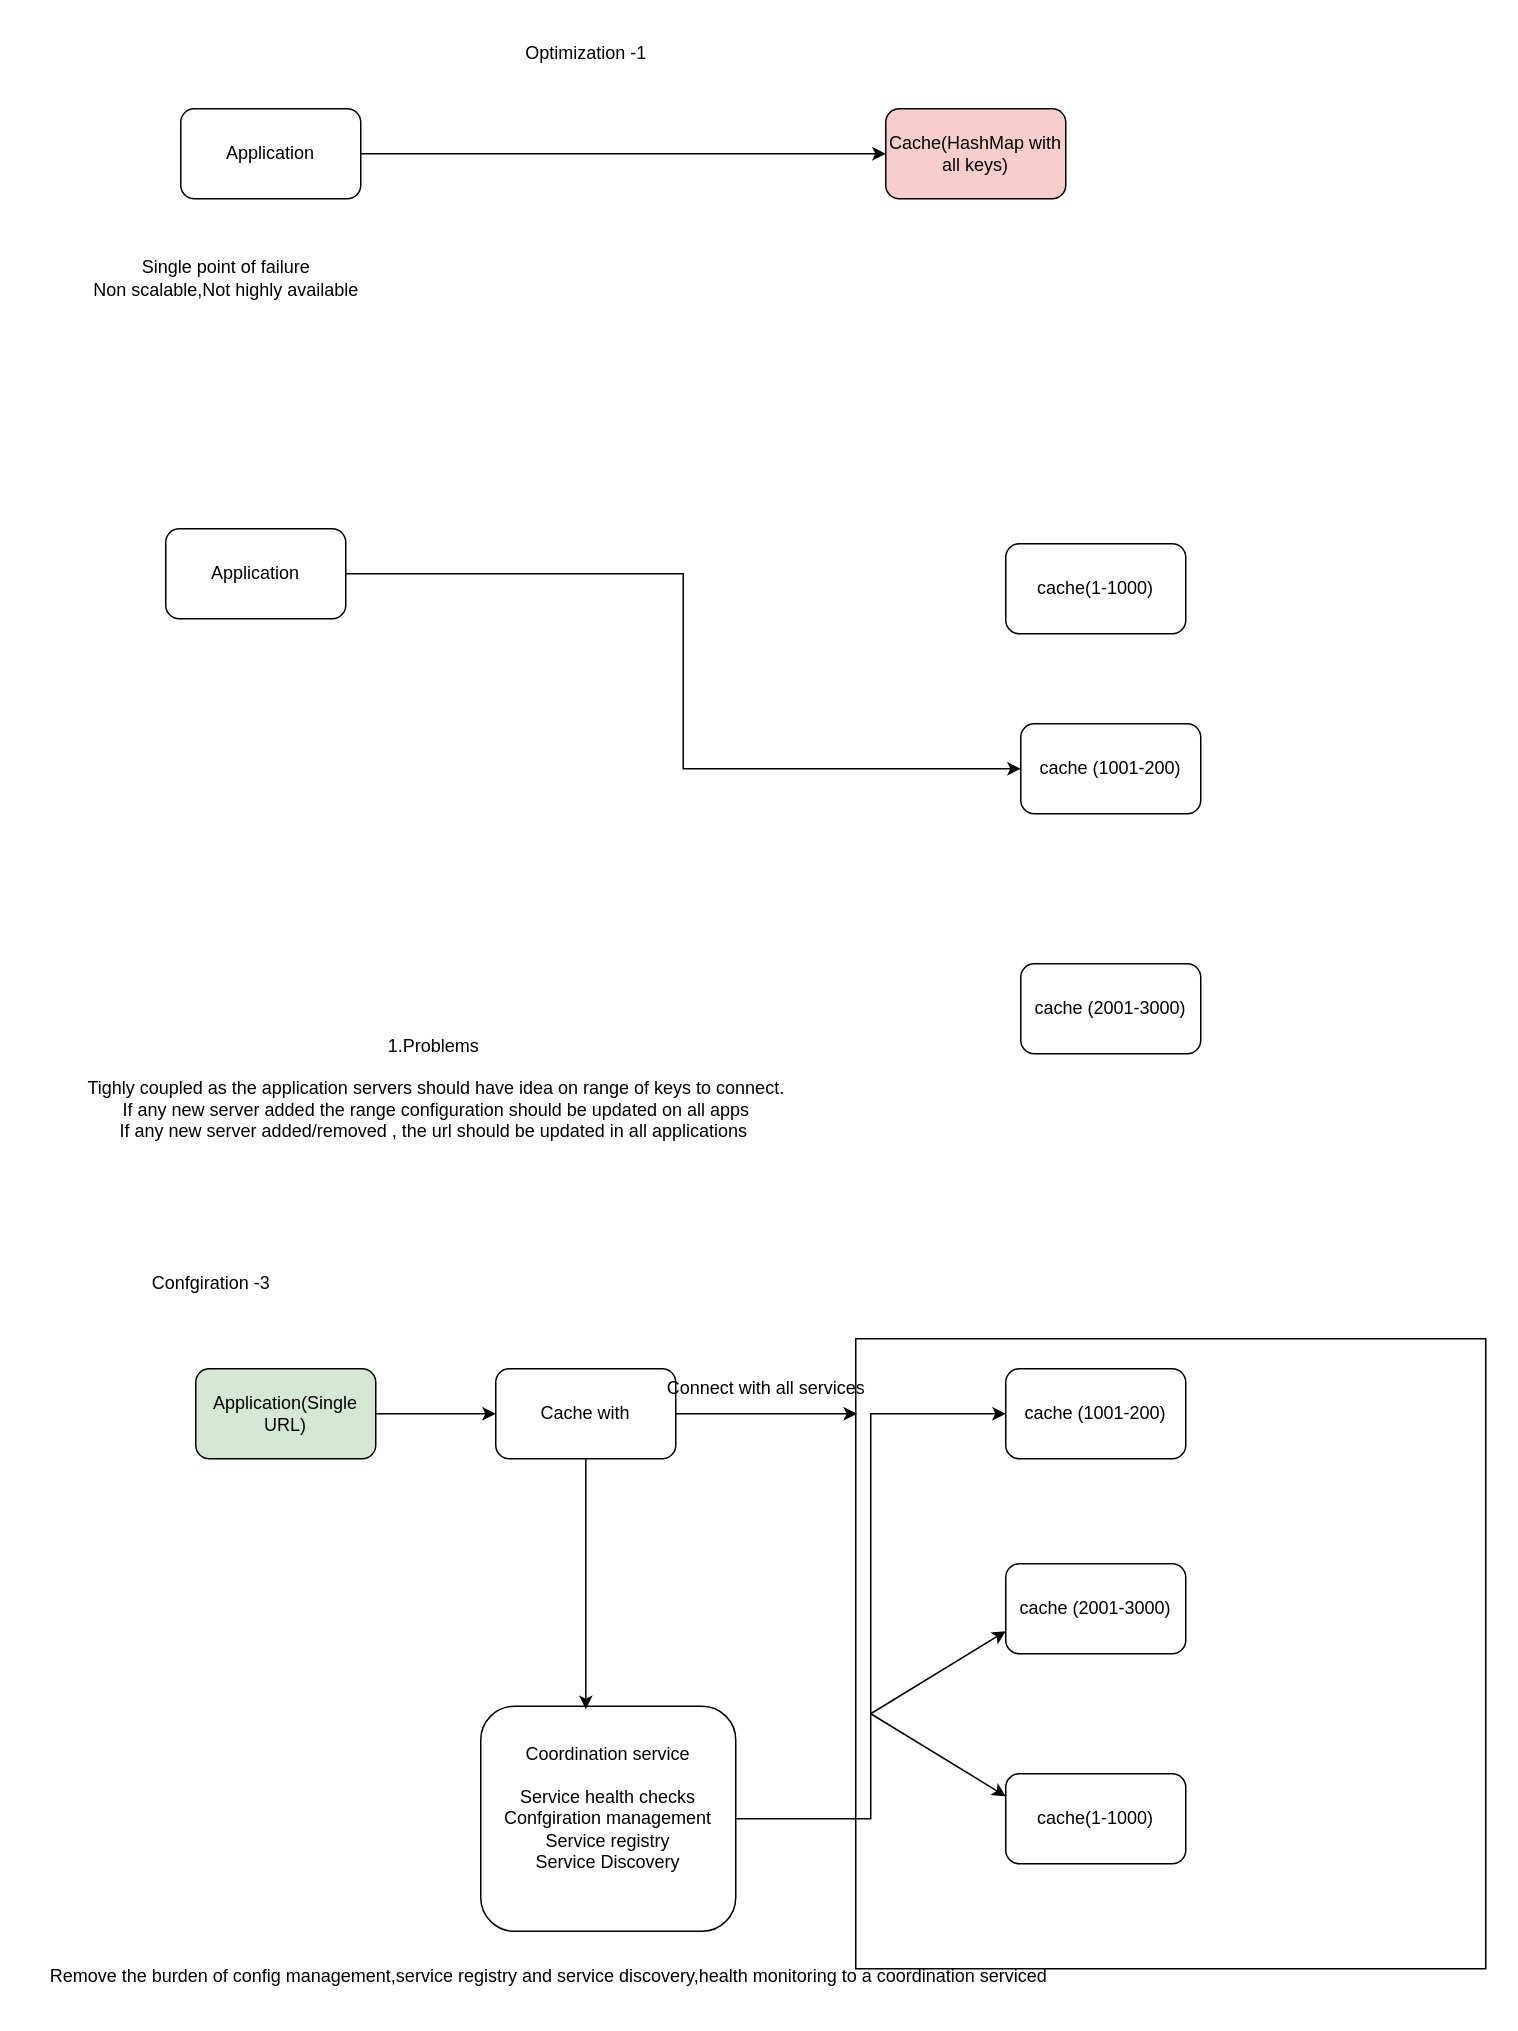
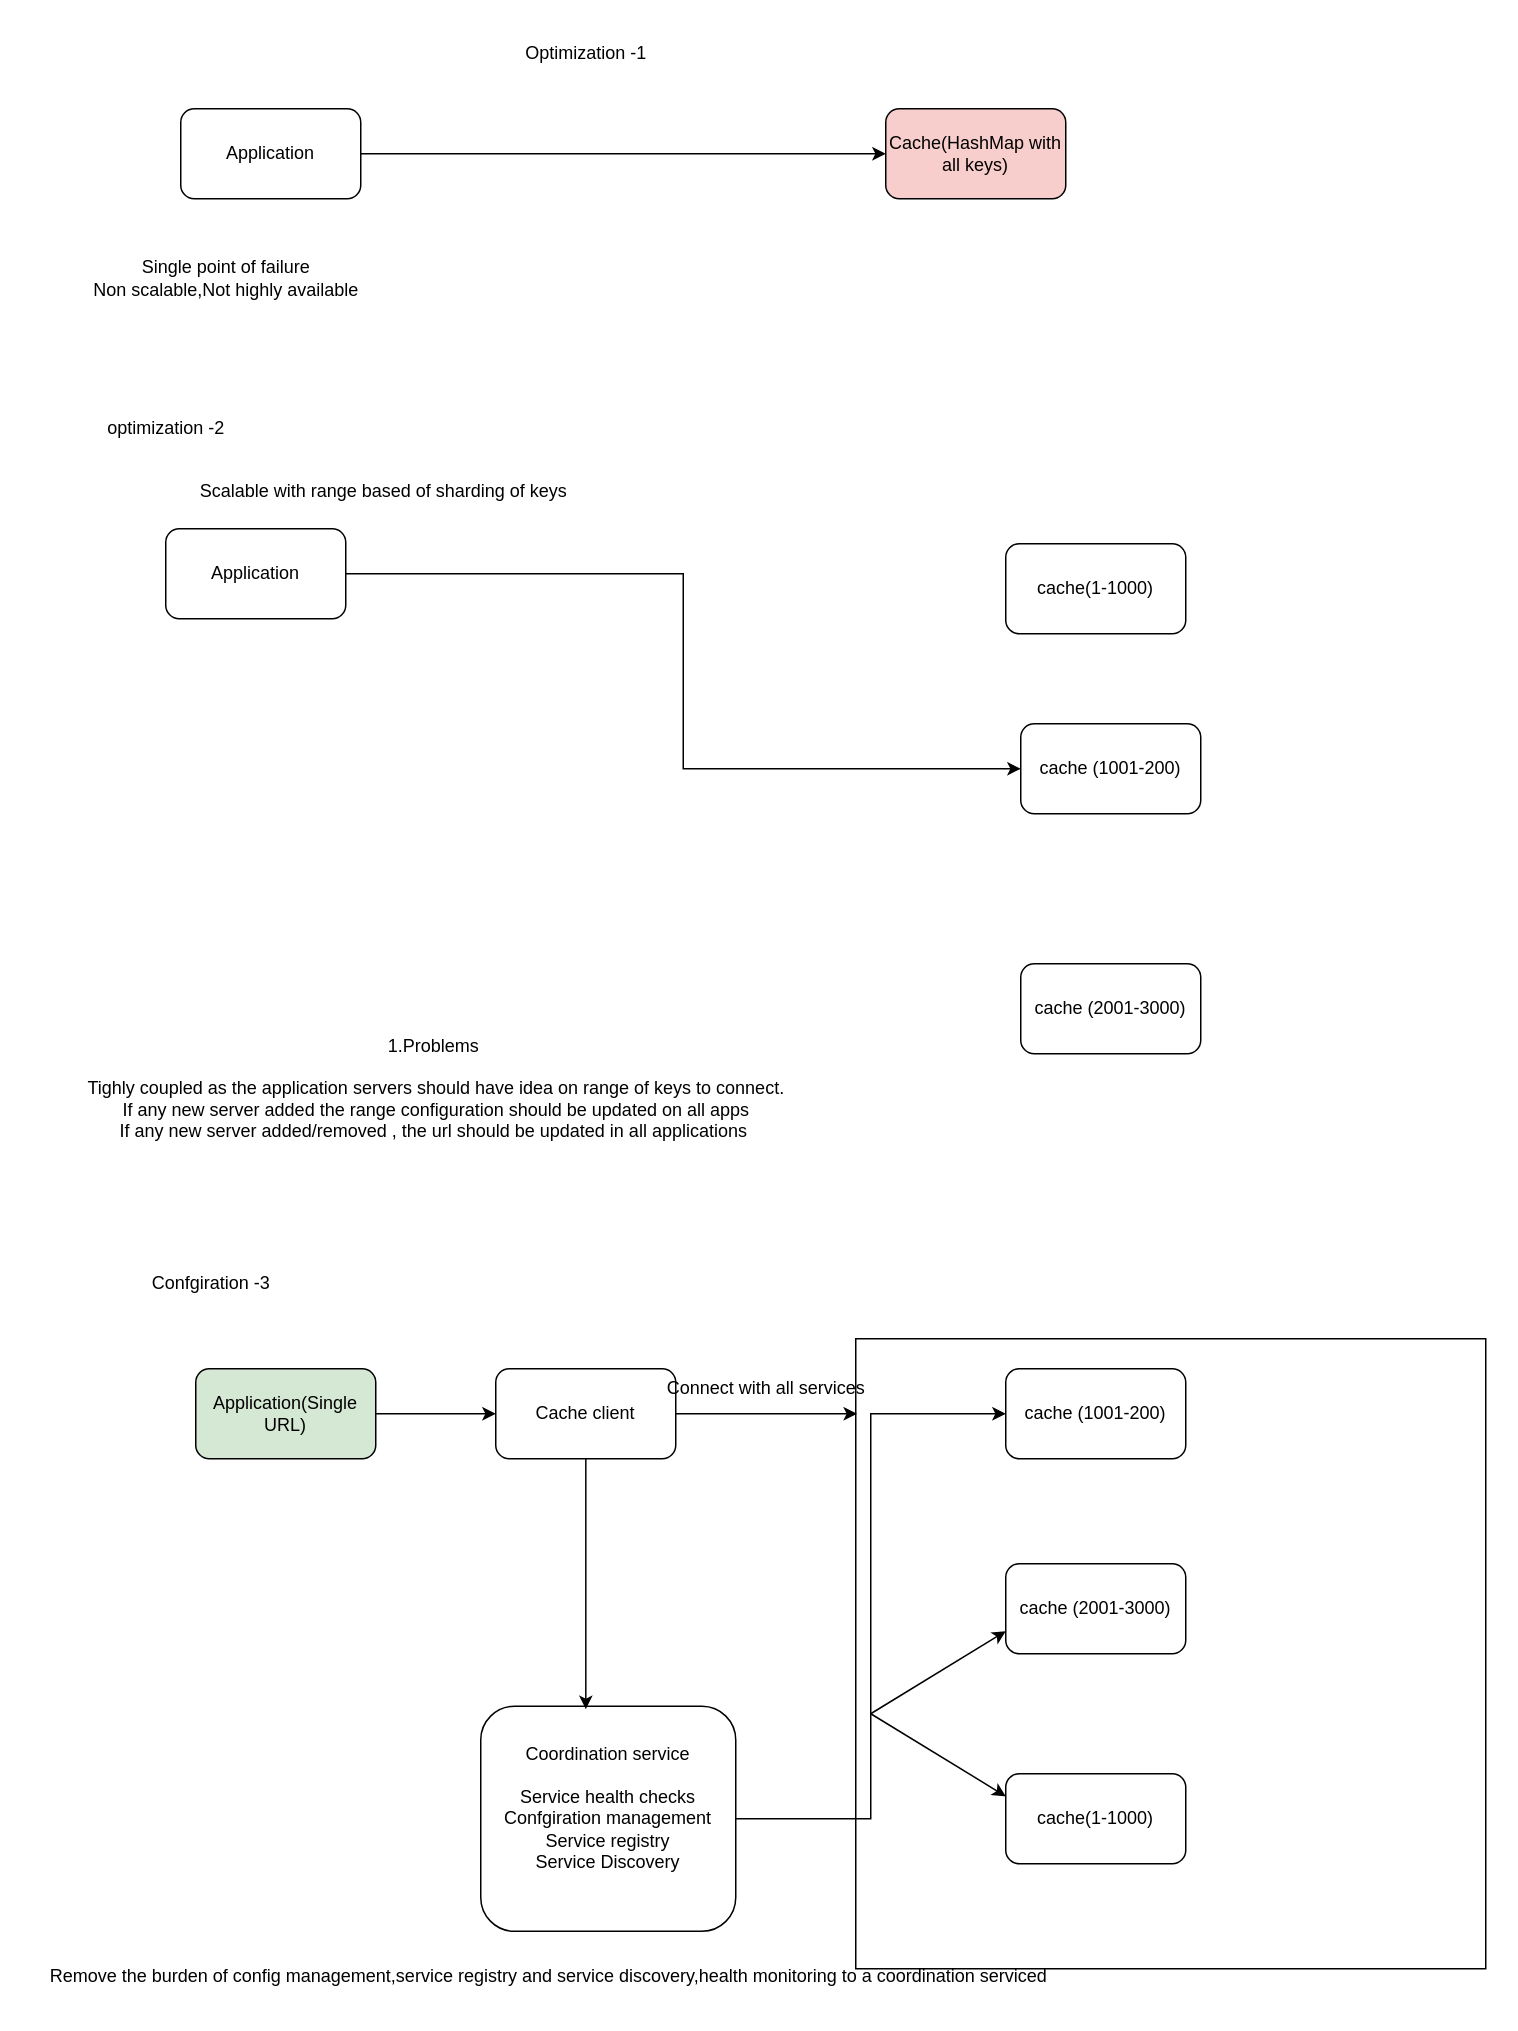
node "optimization -2": added
node "Scalable with range based of sharding of keys": added
node "Cache with": label "Cache with" -> "Cache client"
